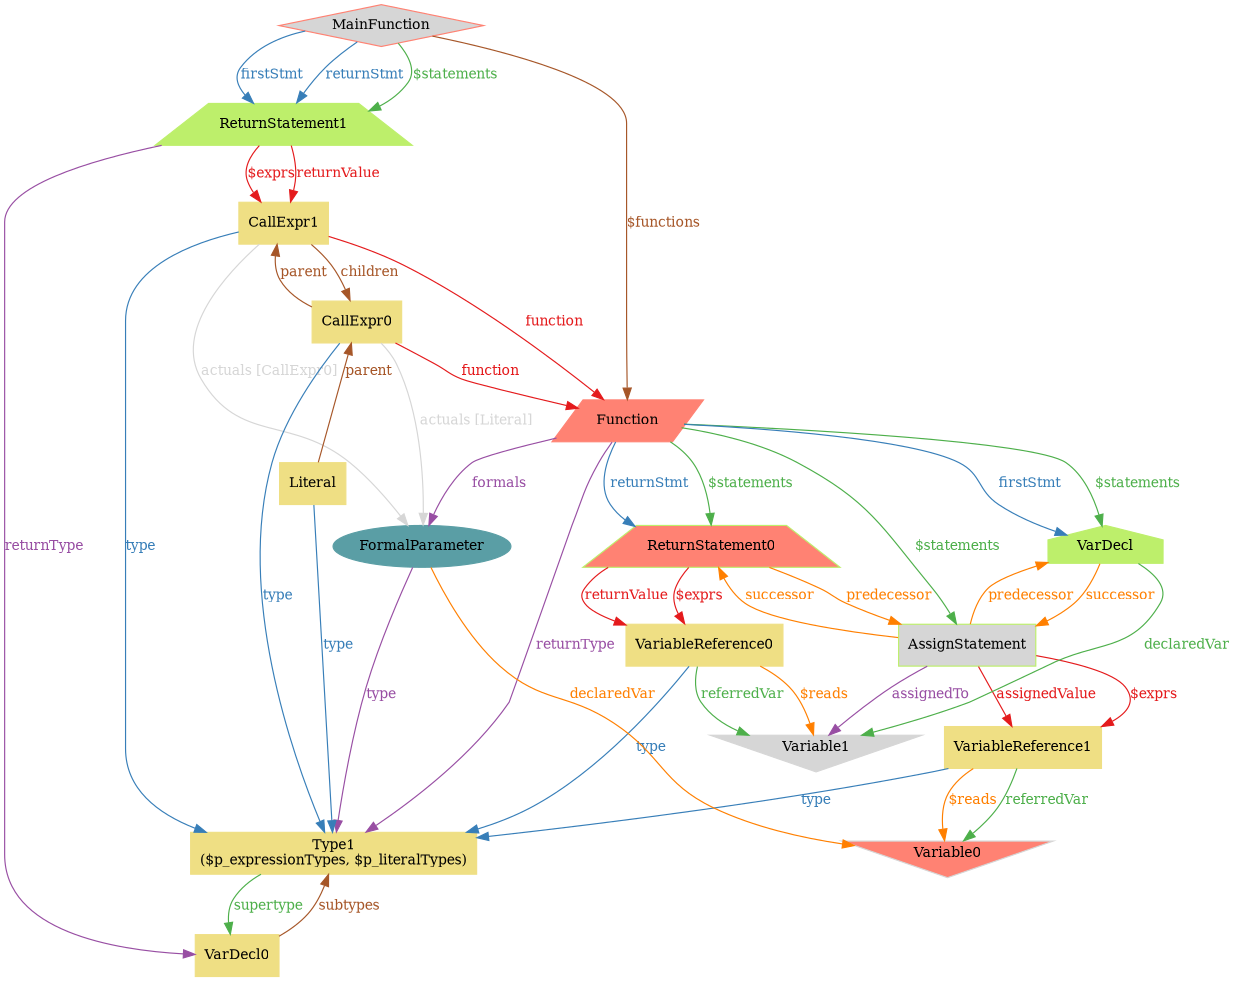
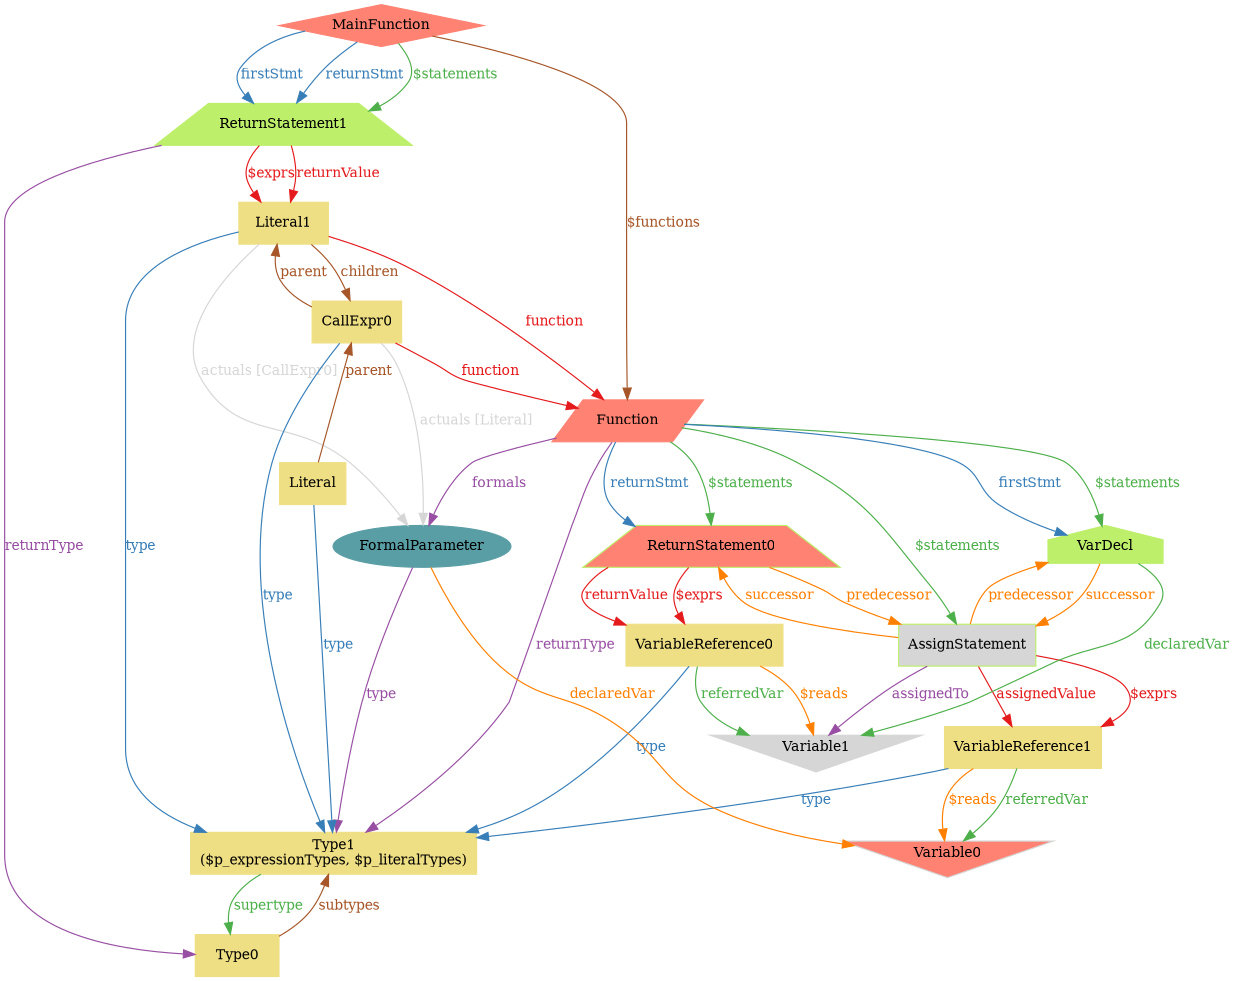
node "MainFunction": fillcolor #d6d6d6 -> #ff8273
node "CallExpr1": label "CallExpr1" -> "Literal1"
node "VarDecl0": label "VarDecl0" -> "Type0"
